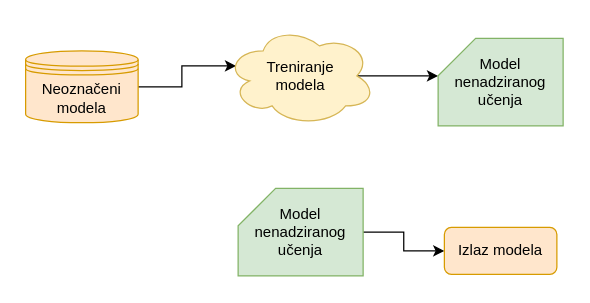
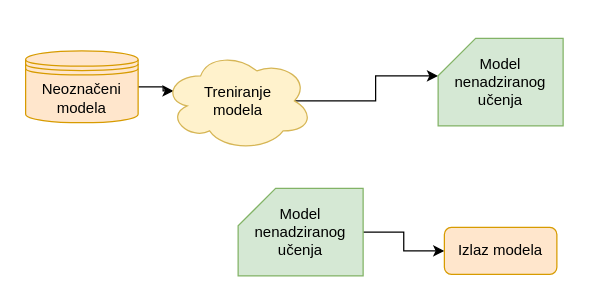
node "Treniranje modela": moved (301, 76) -> (238, 101)
